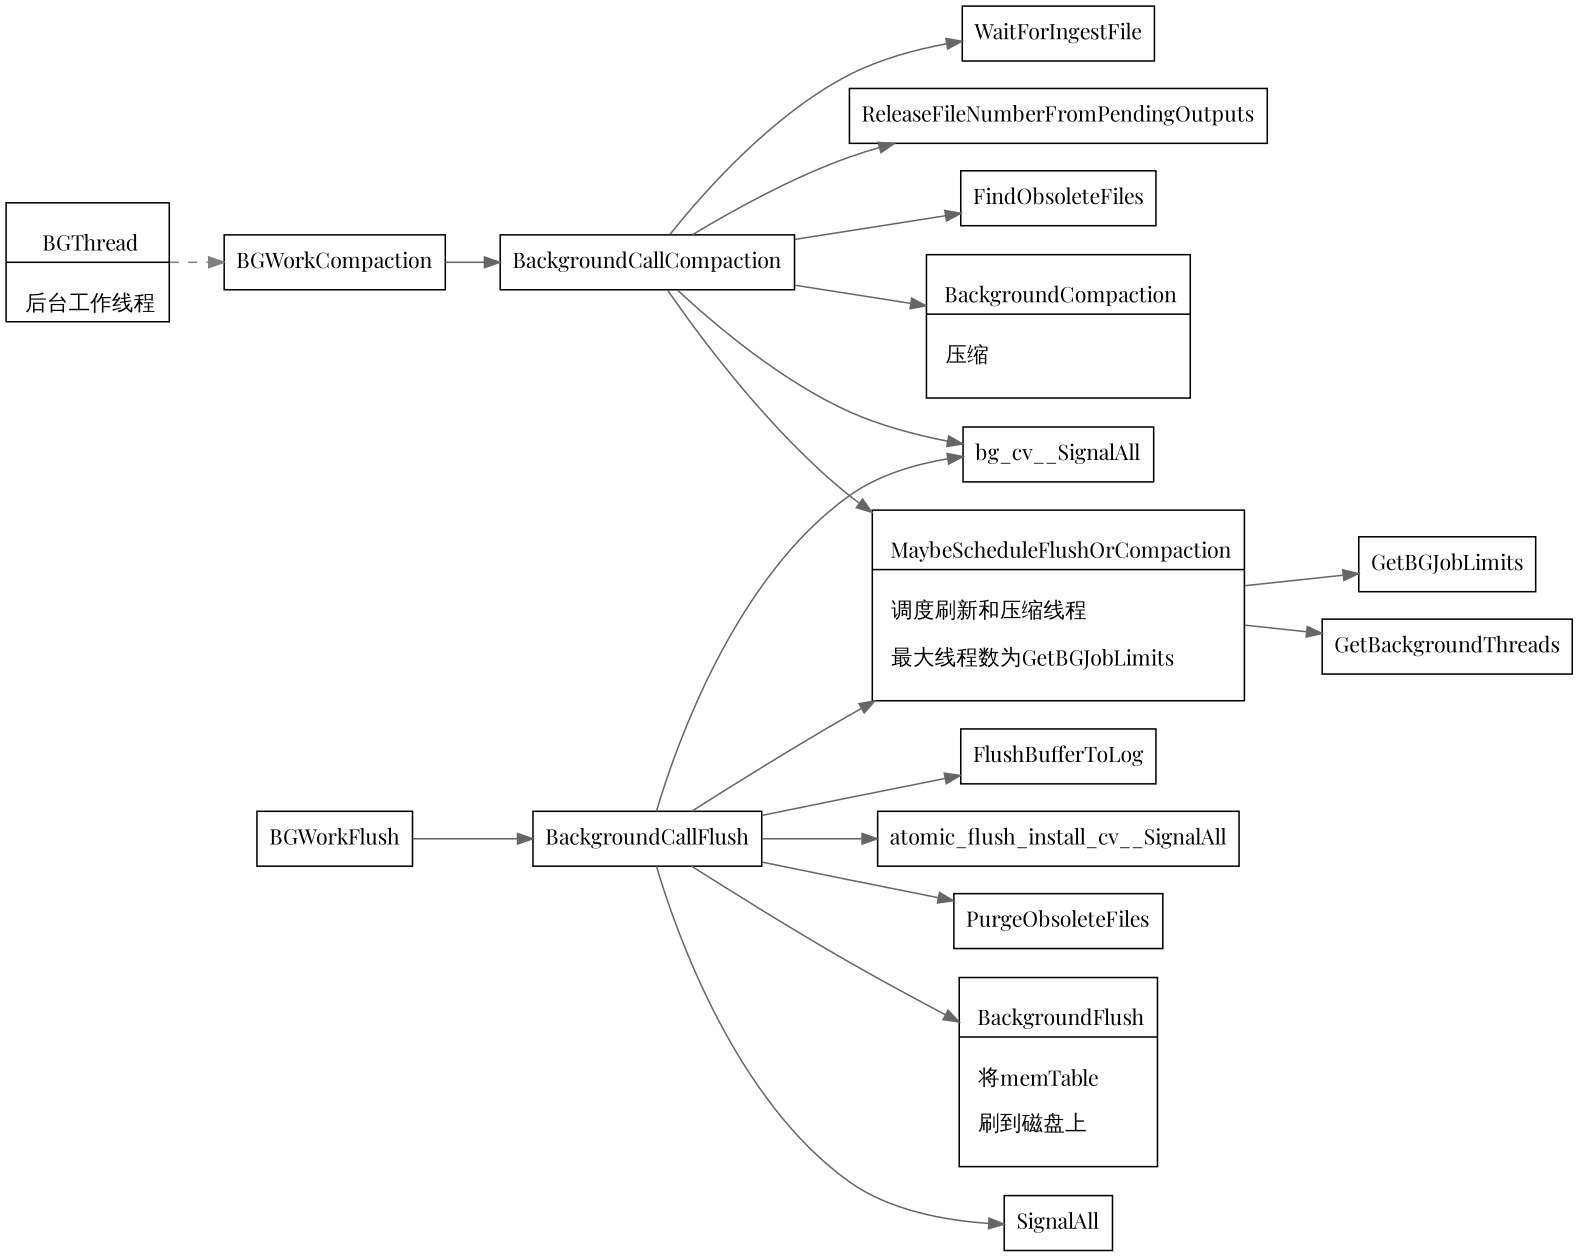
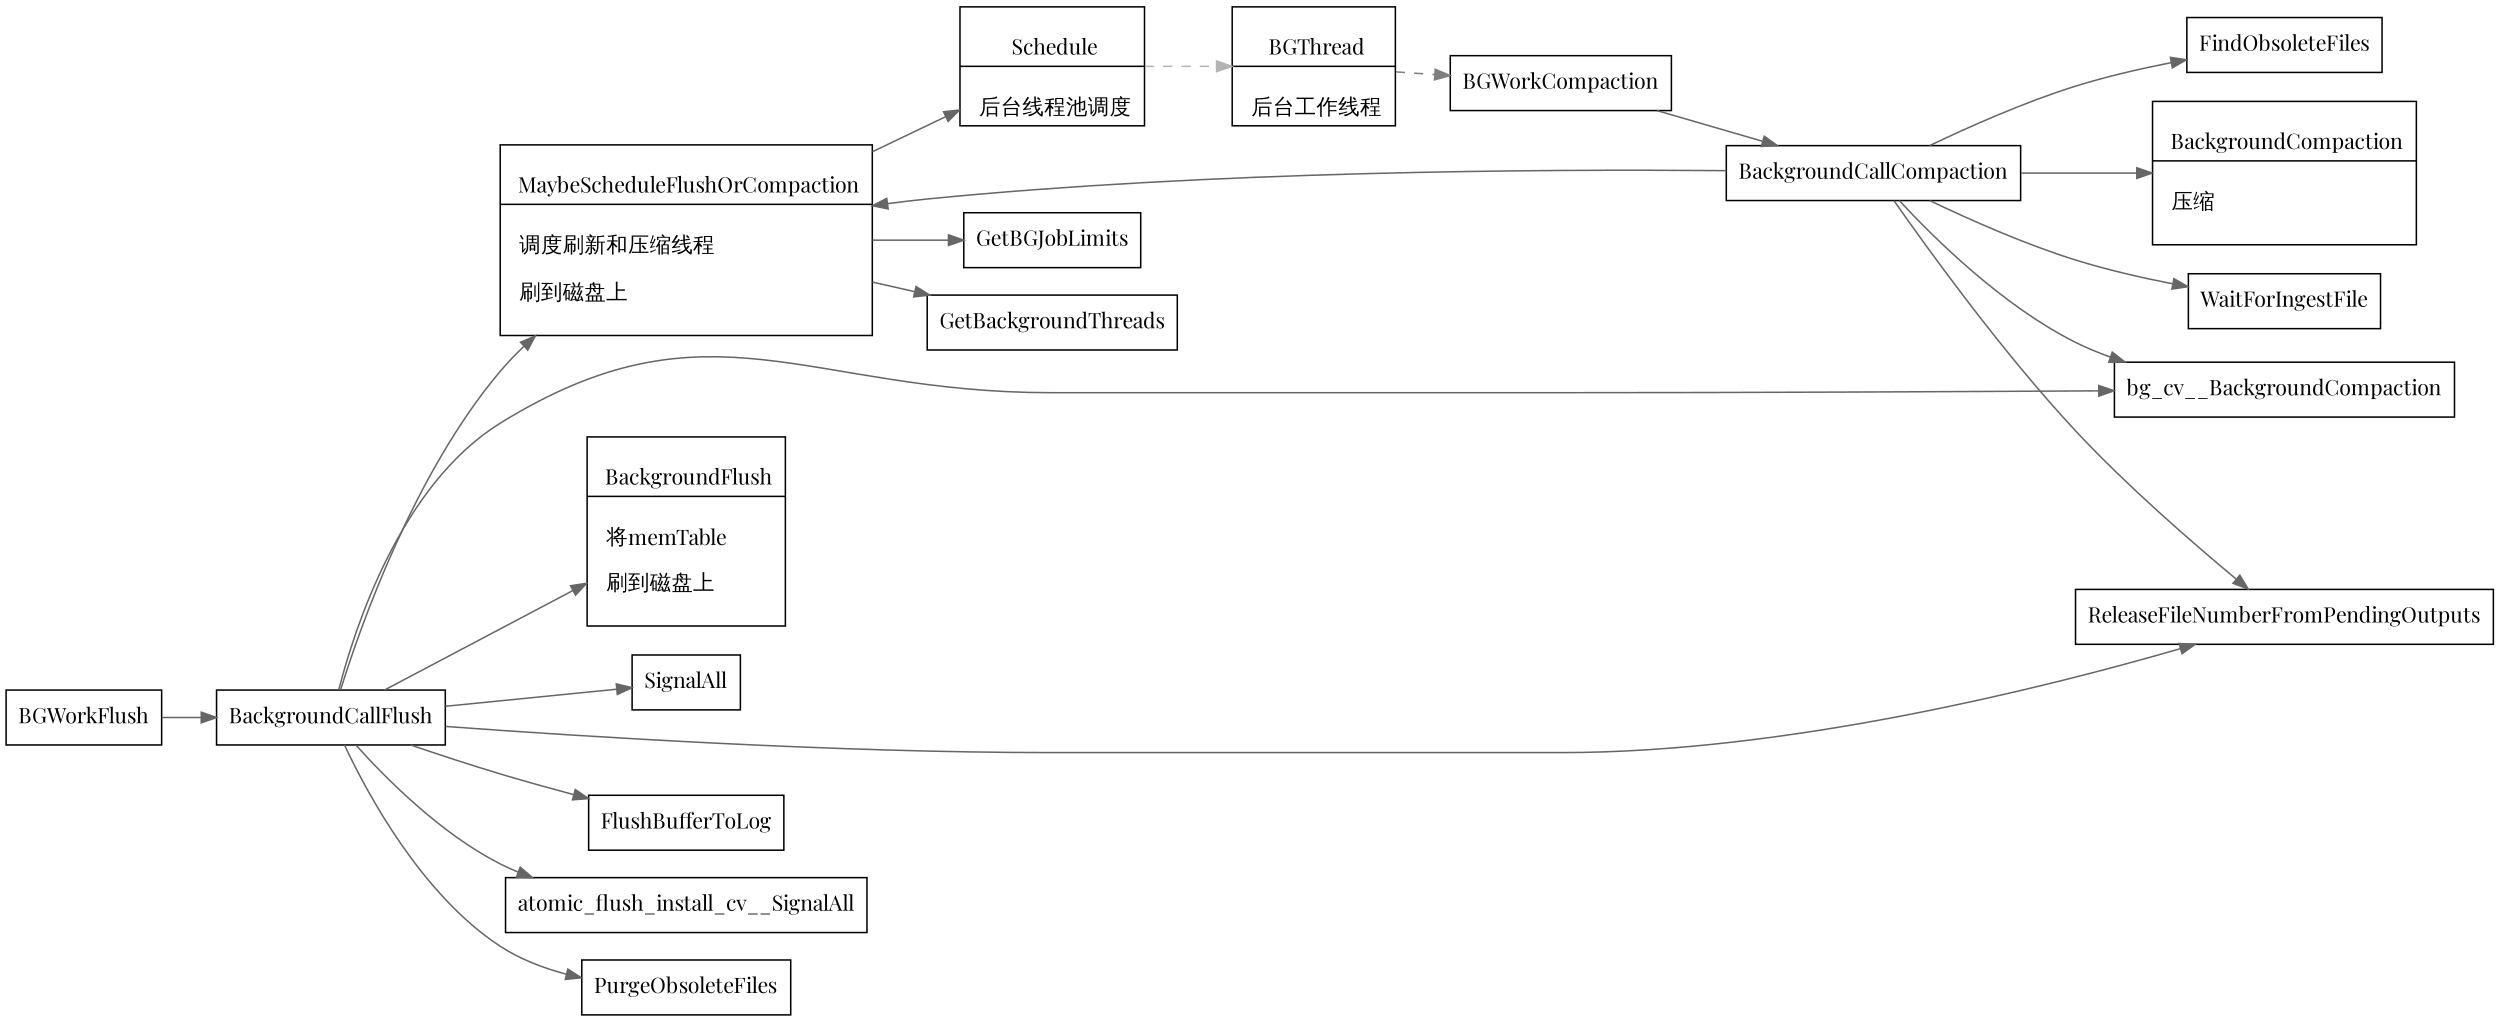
node "Schedule": added
node "bg_cv__SignalAll": label "bg_cv__SignalAll" -> "bg_cv__BackgroundCompaction"
node "MaybeScheduleFlushOrCompaction": text "最大线程数为GetBGJobLimits" -> "刷到磁盘上"
edge "BackgroundCallFlush" -> "ReleaseFileNumberFromPendingOutputs": added
